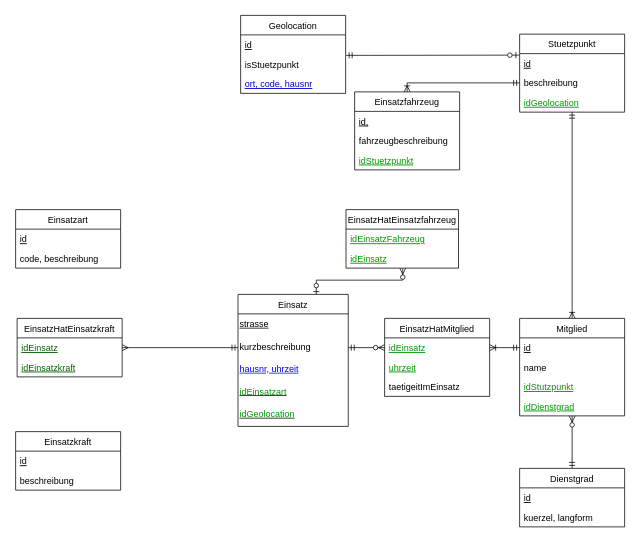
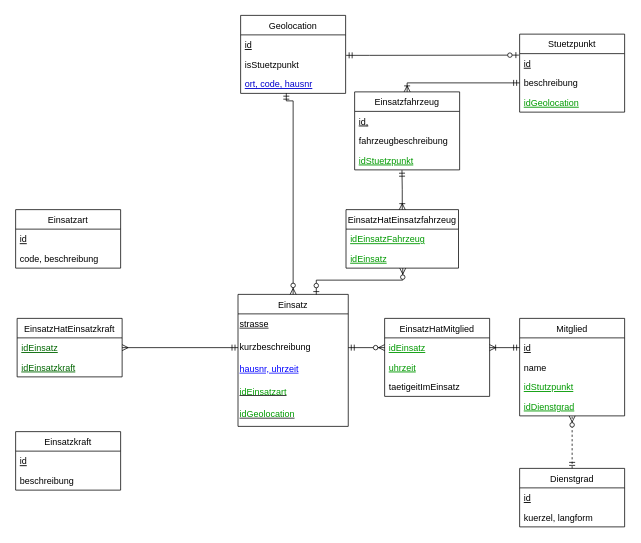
edge "idStuetzpunkt" -- "EinsatzHatEinsatzfahrzeug": added
edge "ort, code, hausnr" -- "Einsatz": added
edge "Stuetzpunkt" -- "Mitglied": removed
edge "Mitglied" -- "Dienstgrad": style solid -> dashed
